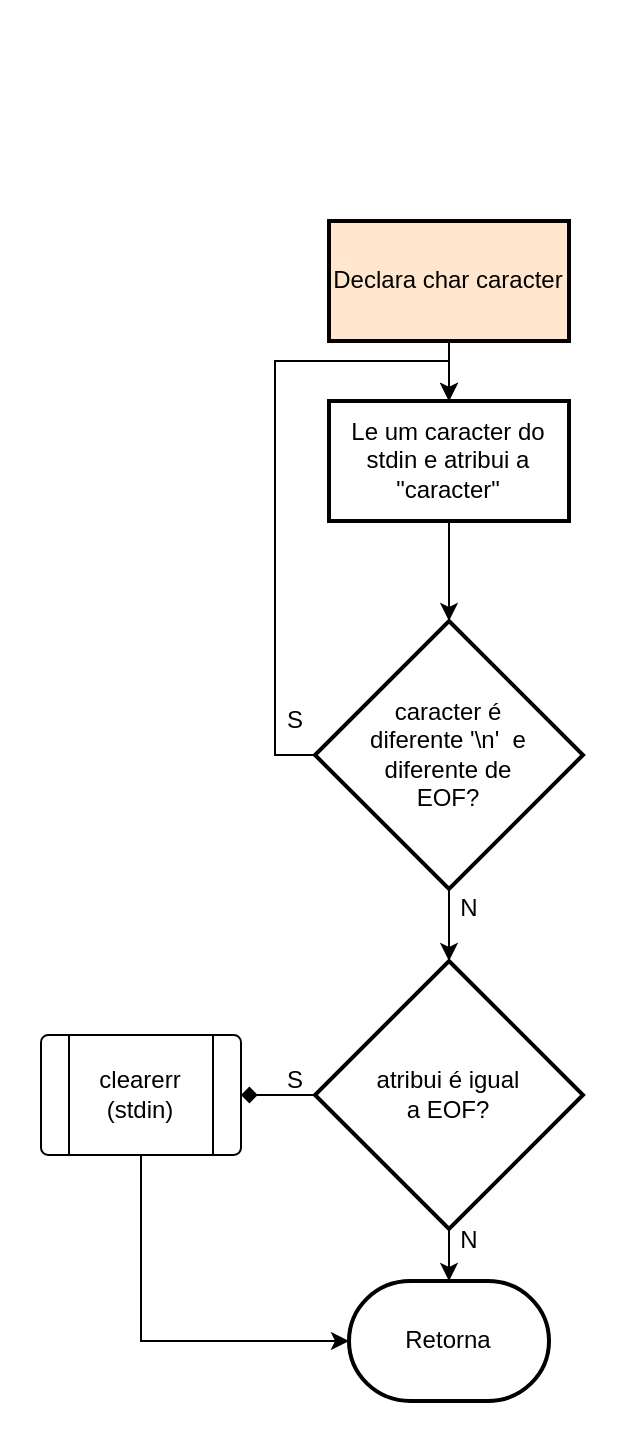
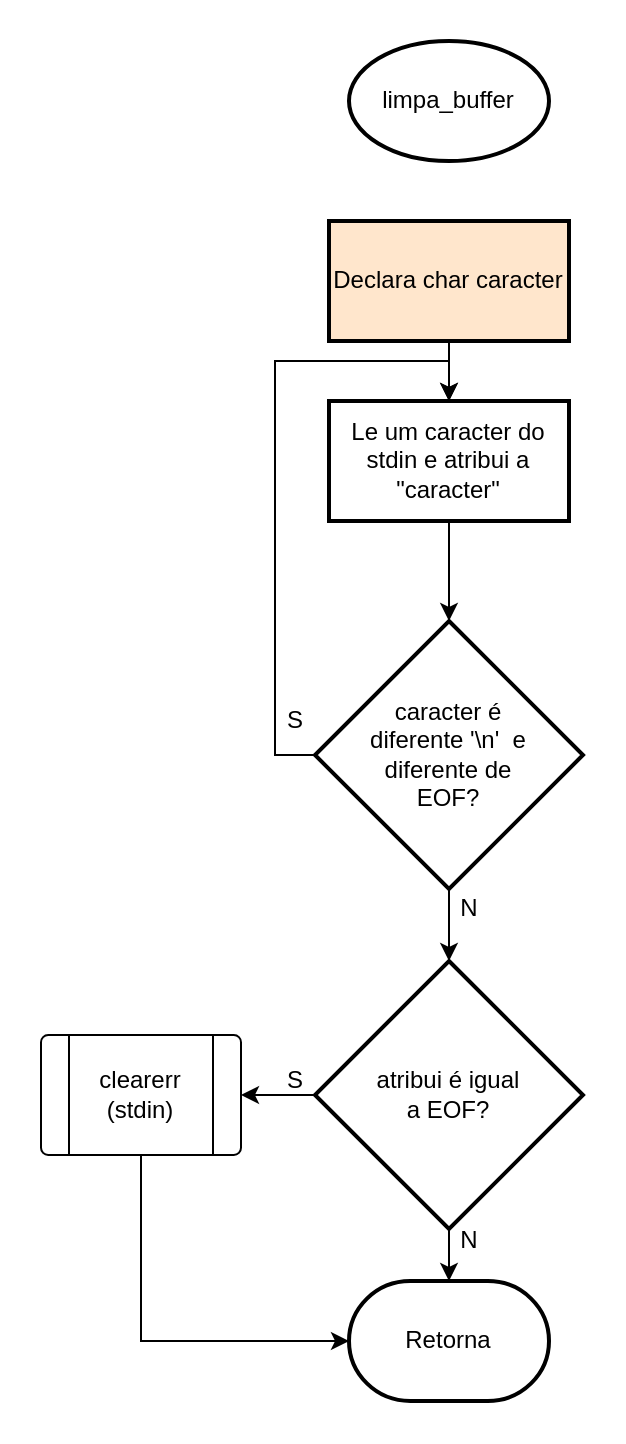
node "limpa_buffer": added
edge "atribui é igual a EOF?" -> "clearerr (stdin)": arrowhead diamond -> classic
